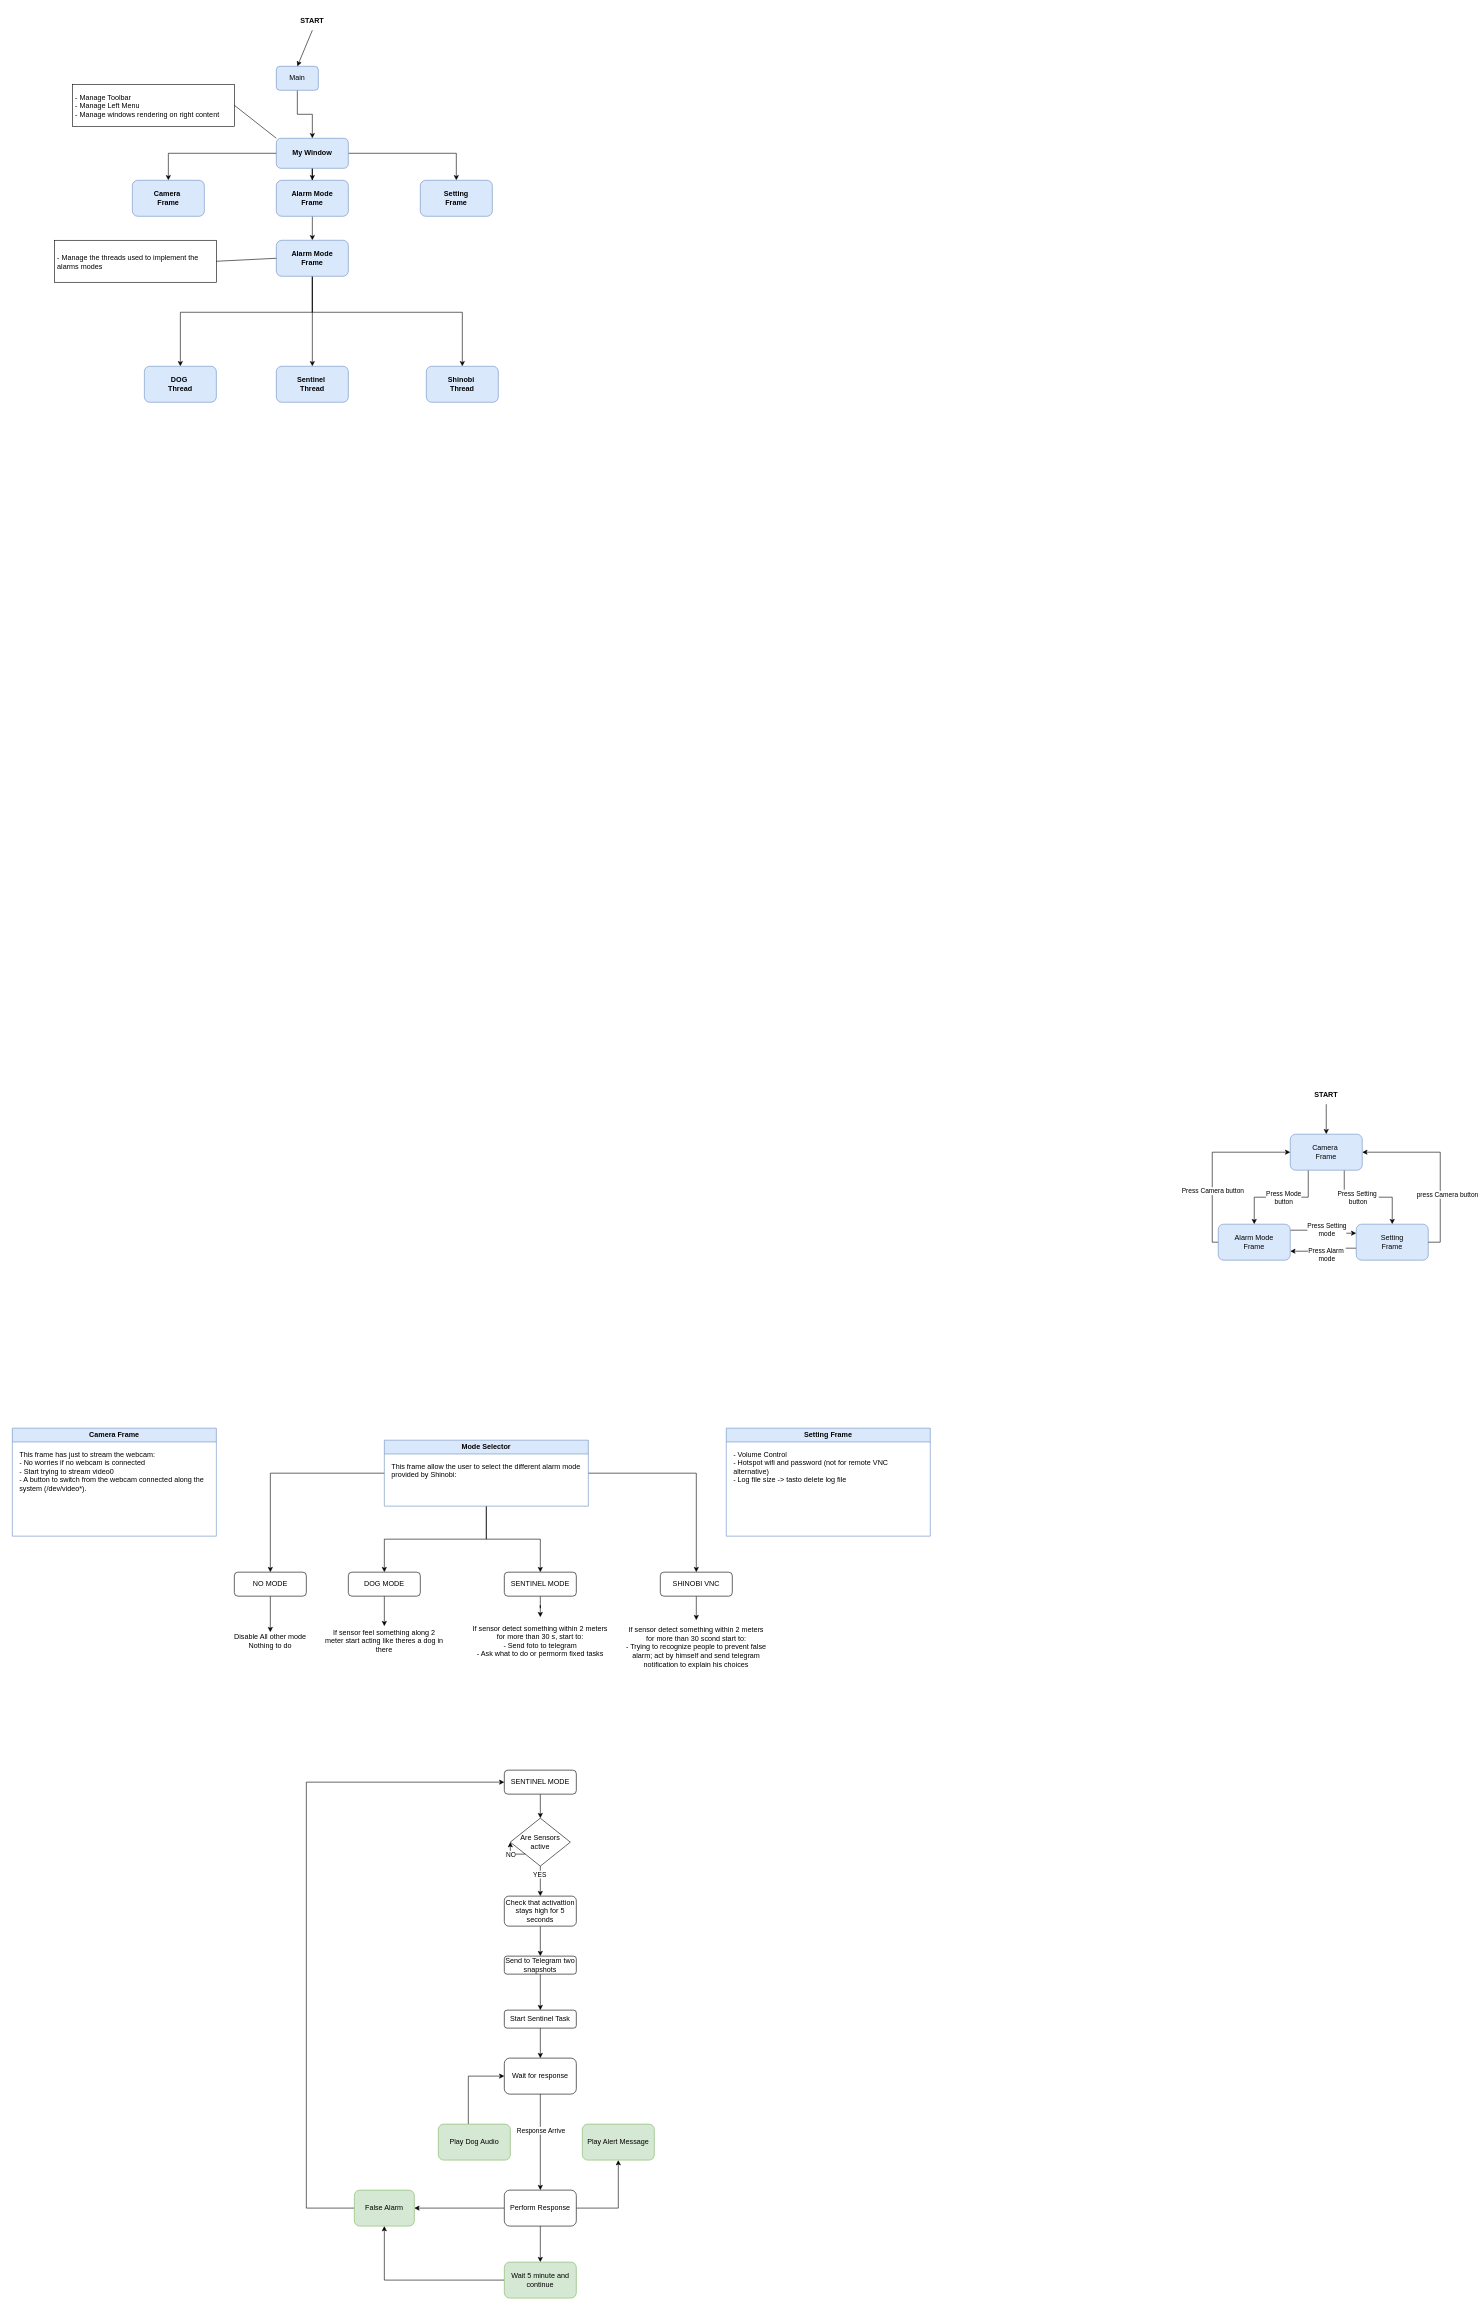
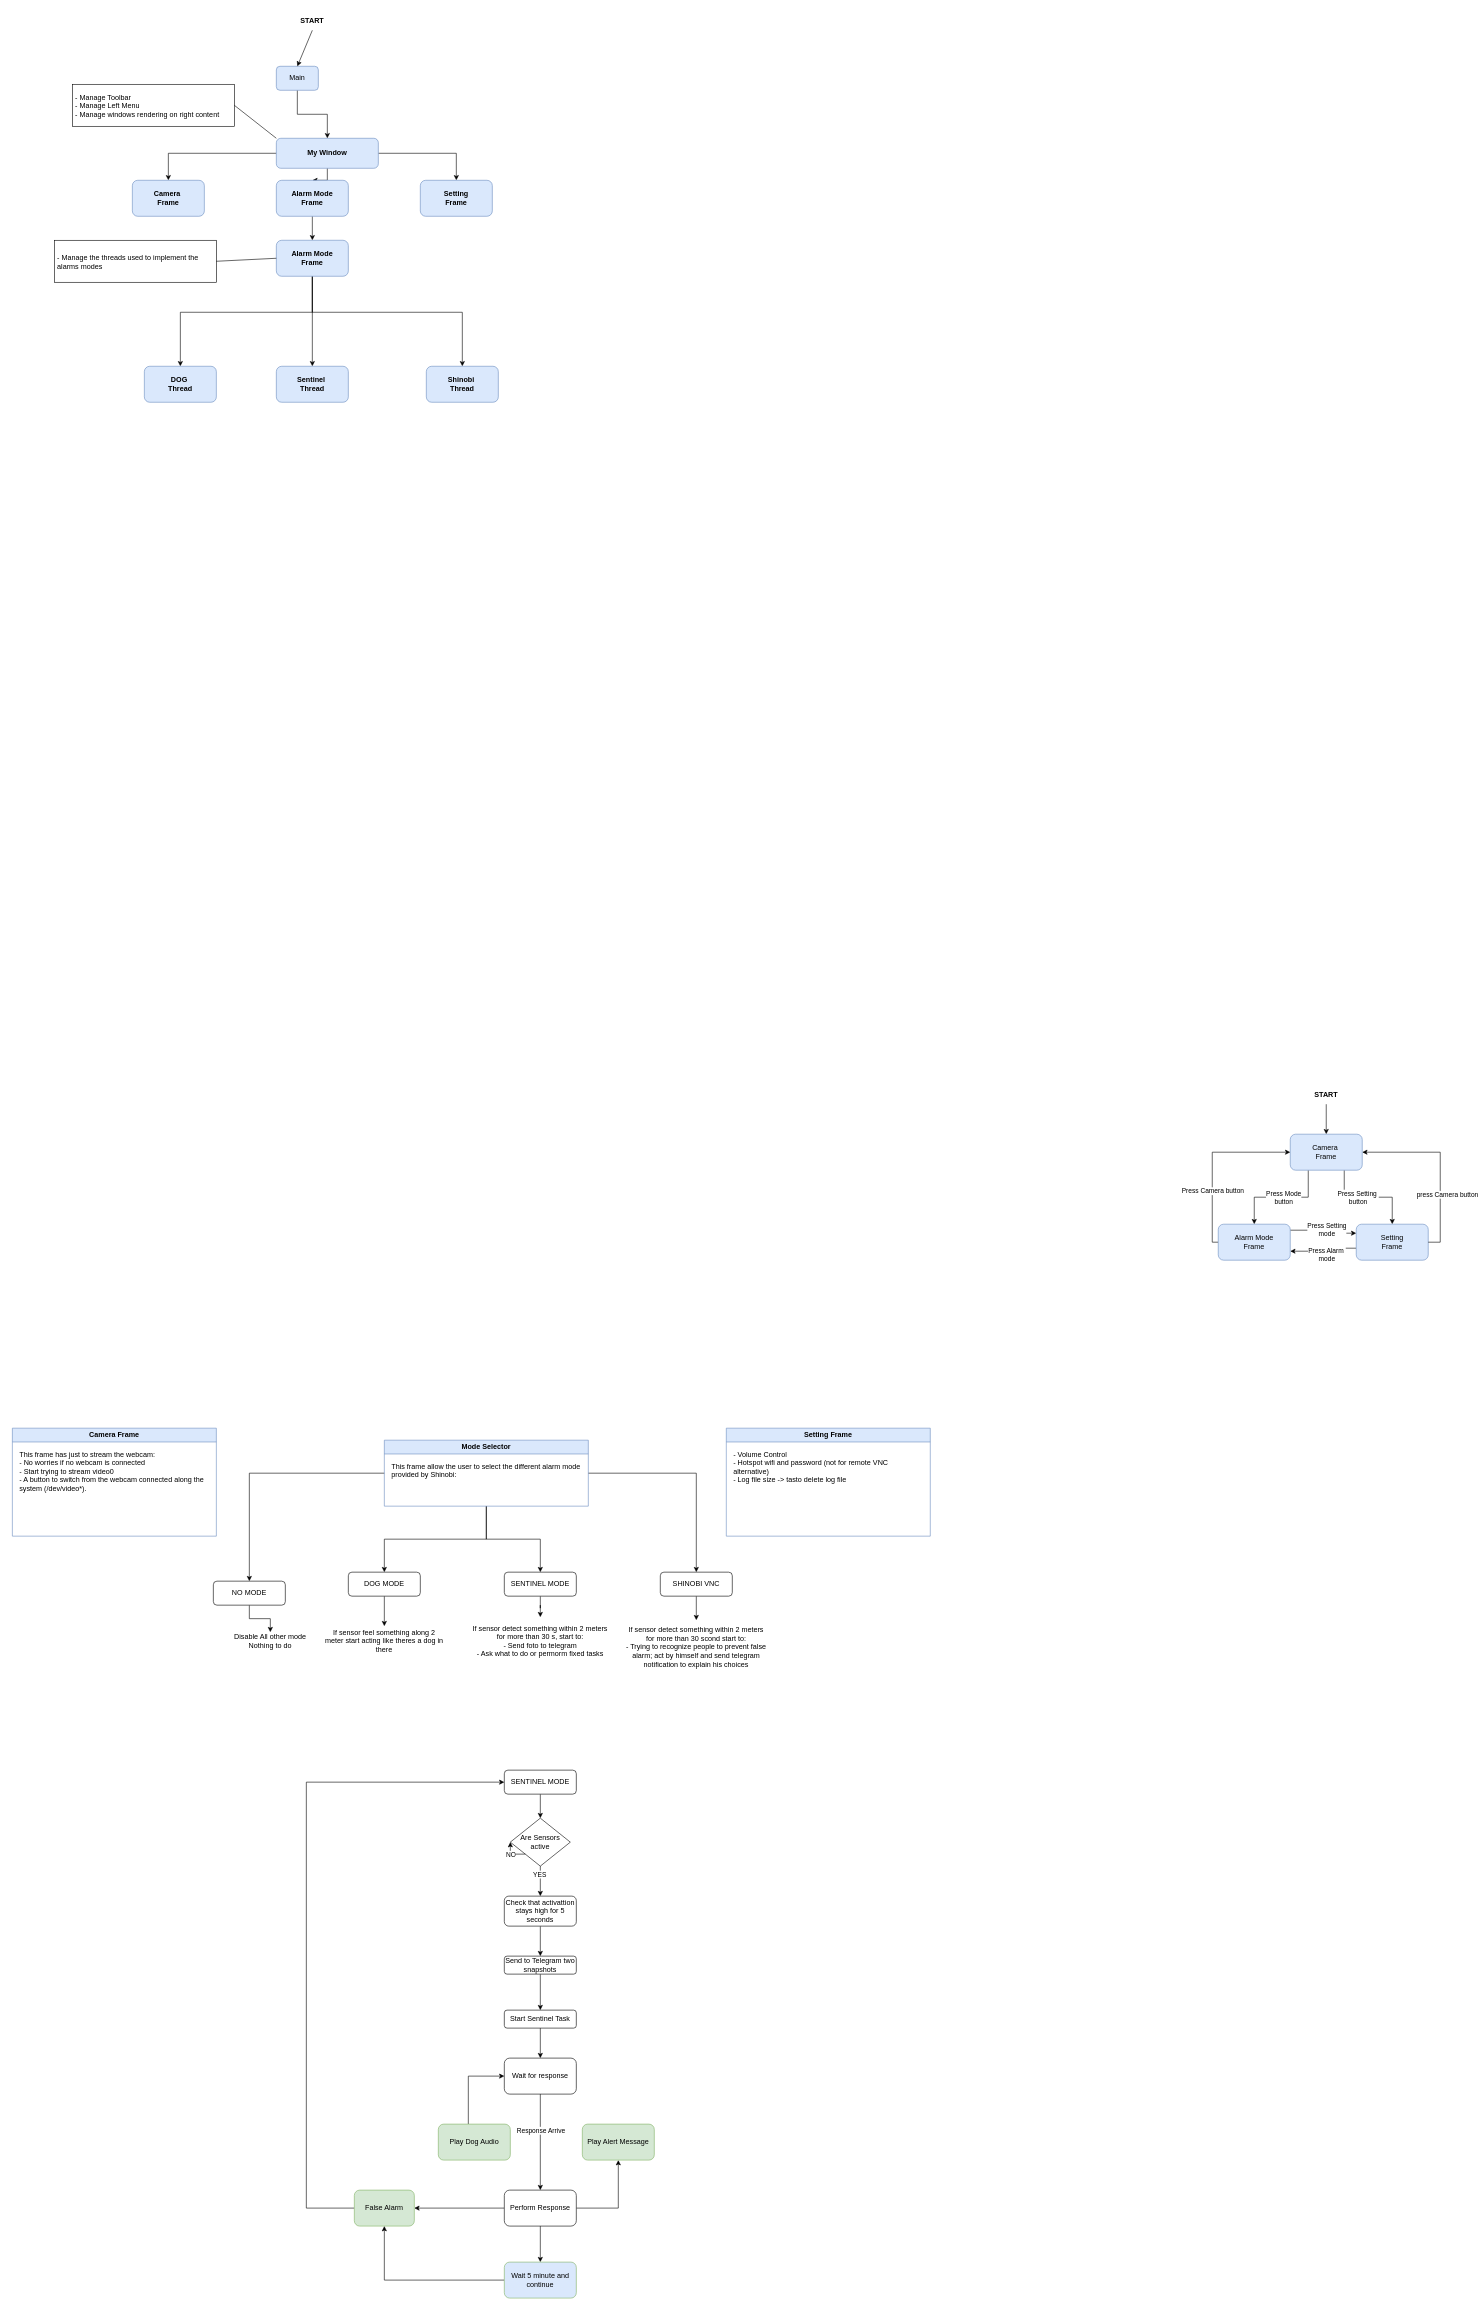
node "My Window": size 72x30 -> 102x30
node "NO MODE": moved (270, 1584) -> (249, 1593)
node "Wait 5 minute and continue": fillcolor #d5e8d4 -> #dae8fc
